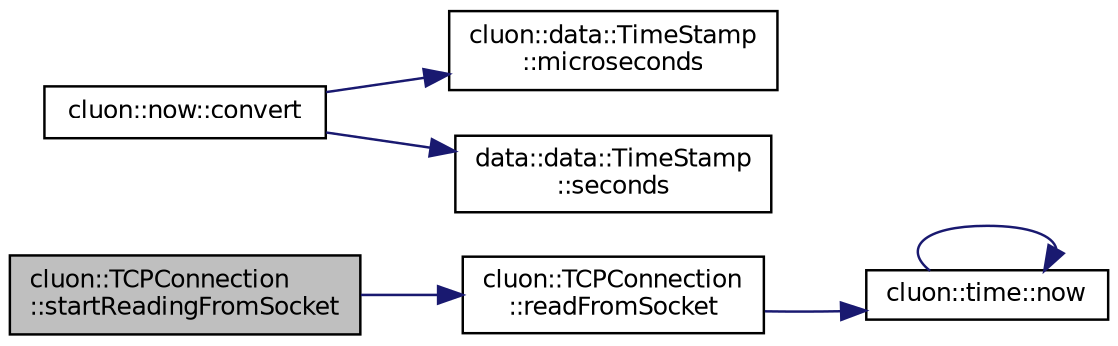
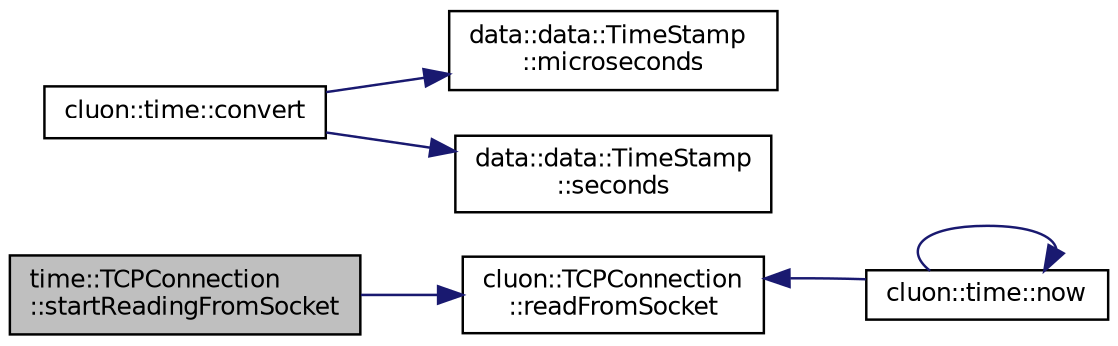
node "cluon::data::TimeStamp ::microseconds": label "cluon::data::TimeStamp ::microseconds" -> "data::data::TimeStamp ::microseconds"
node "cluon::now::convert": label "cluon::now::convert" -> "cluon::time::convert"
node "cluon::TCPConnection ::startReadingFromSocket": label "cluon::TCPConnection ::startReadingFromSocket" -> "time::TCPConnection ::startReadingFromSocket"
edge "cluon::TCPConnection ::readFromSocket" -> "cluon::time::now": reversed
